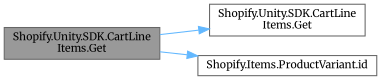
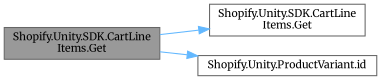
node "Shopify.Items.ProductVariant.id": label "Shopify.Items.ProductVariant.id" -> "Shopify.Unity.ProductVariant.id"
